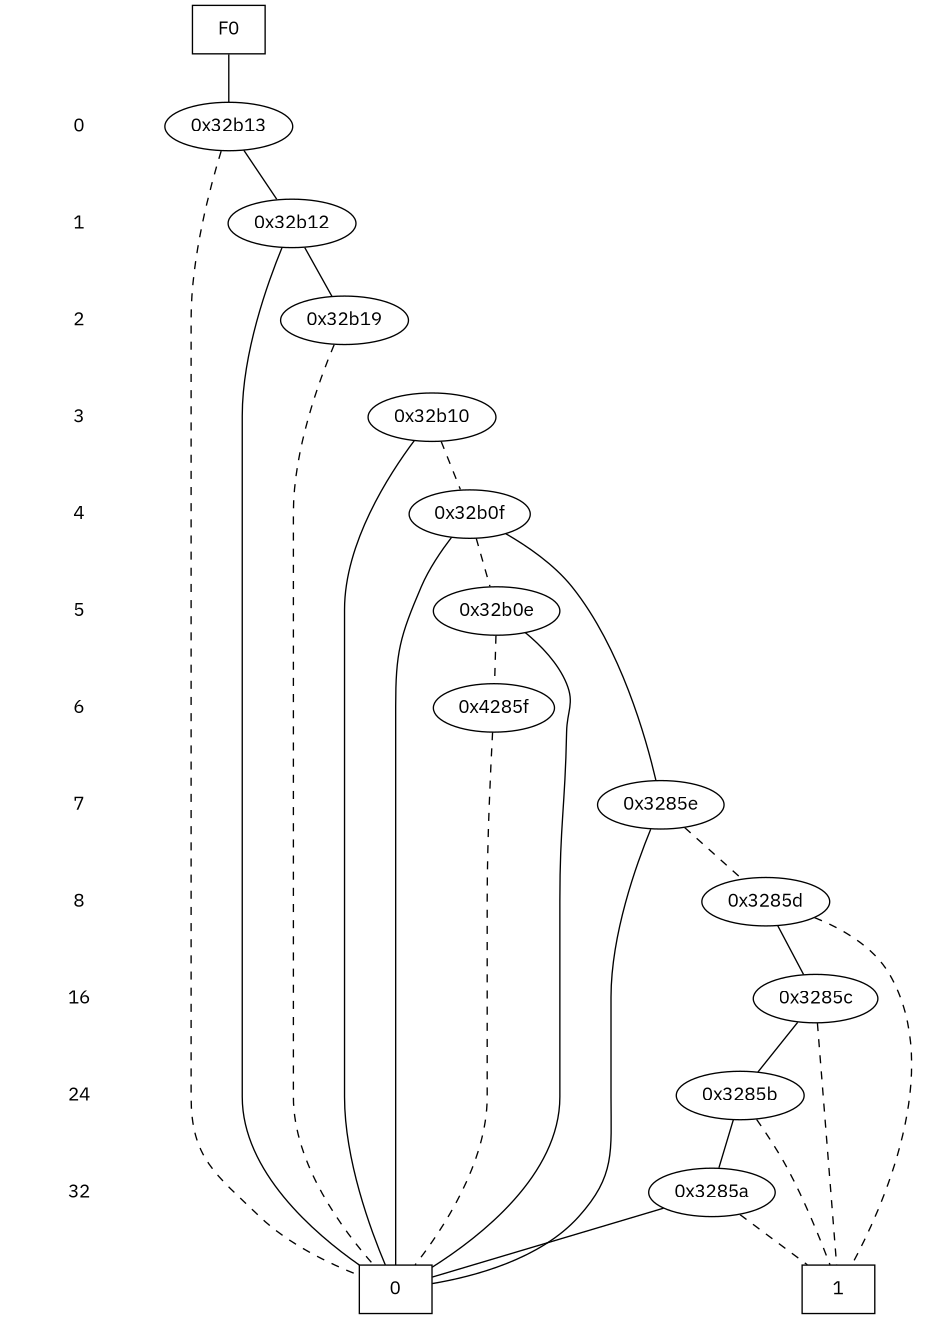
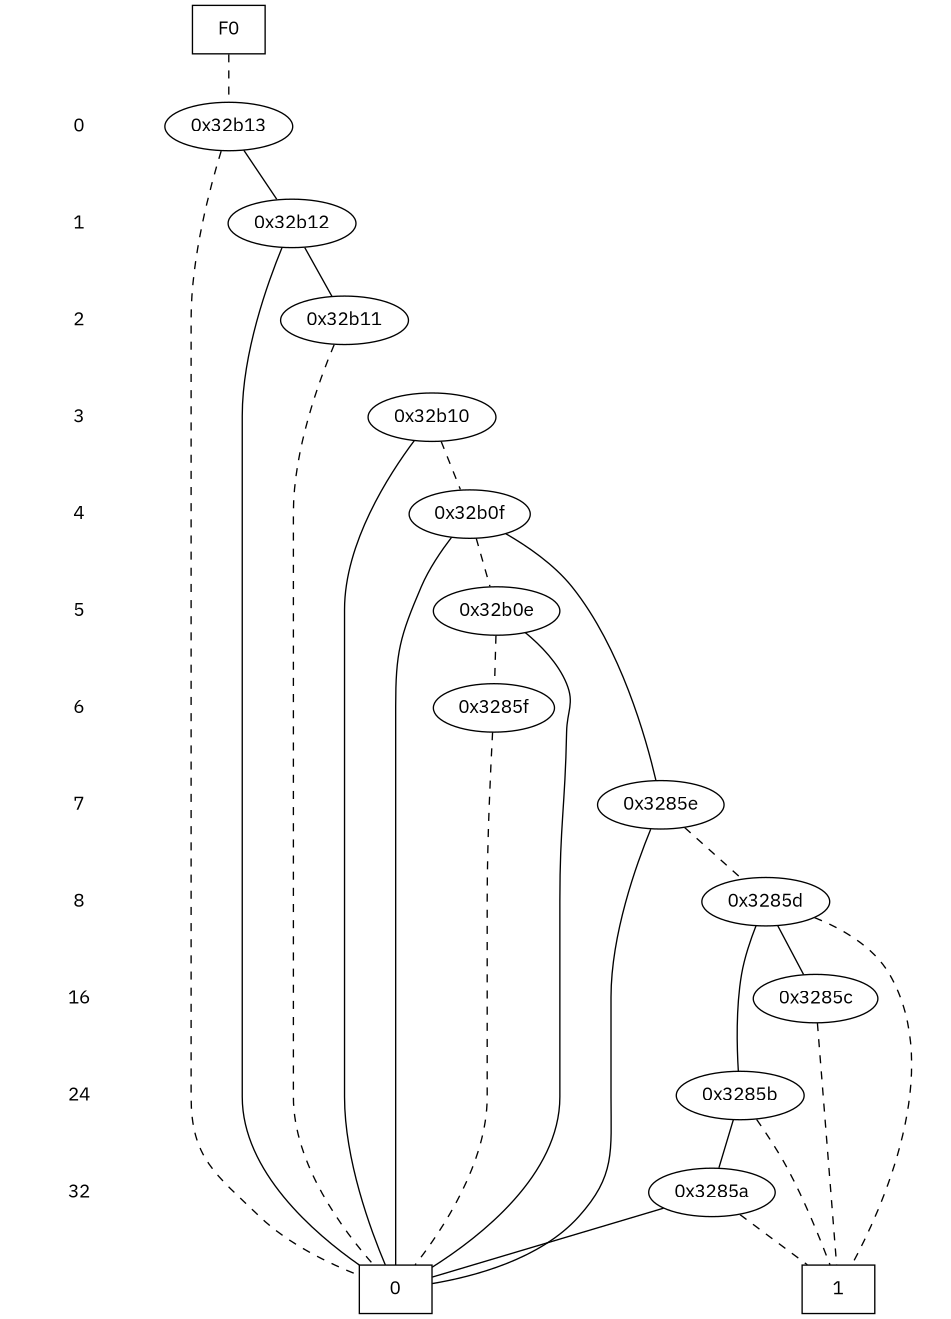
edge "F0" -- "0x32b13": style solid -> dashed
node "0x32b19": label "0x32b19" -> "0x32b11"
node "0x4285f": label "0x4285f" -> "0x3285f"
edge "0x3285c" -- "0x3285b": now "0x3285d" -- "0x3285b"
